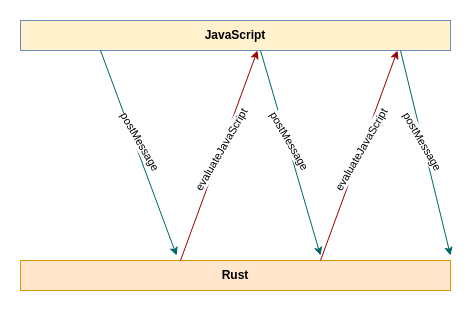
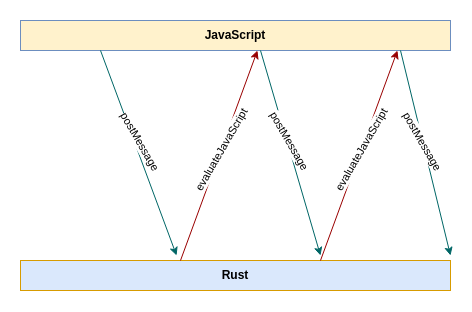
node "Rust": fillcolor #ffe6cc -> #dae8fc
